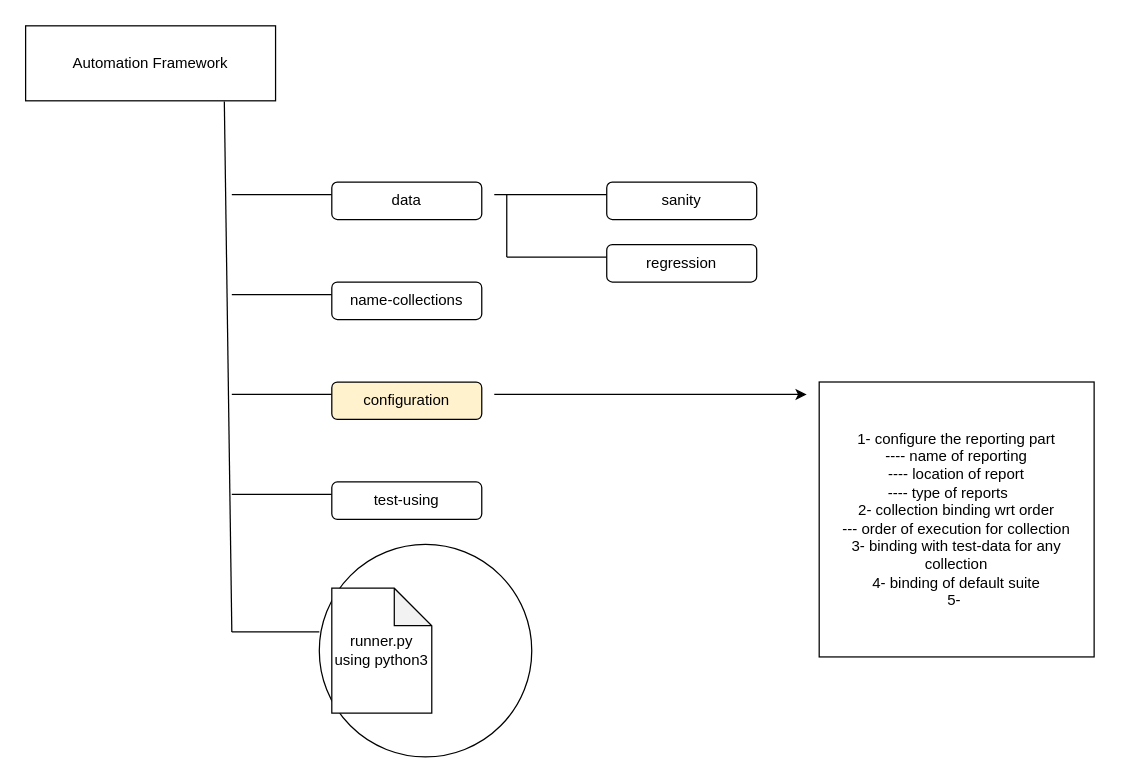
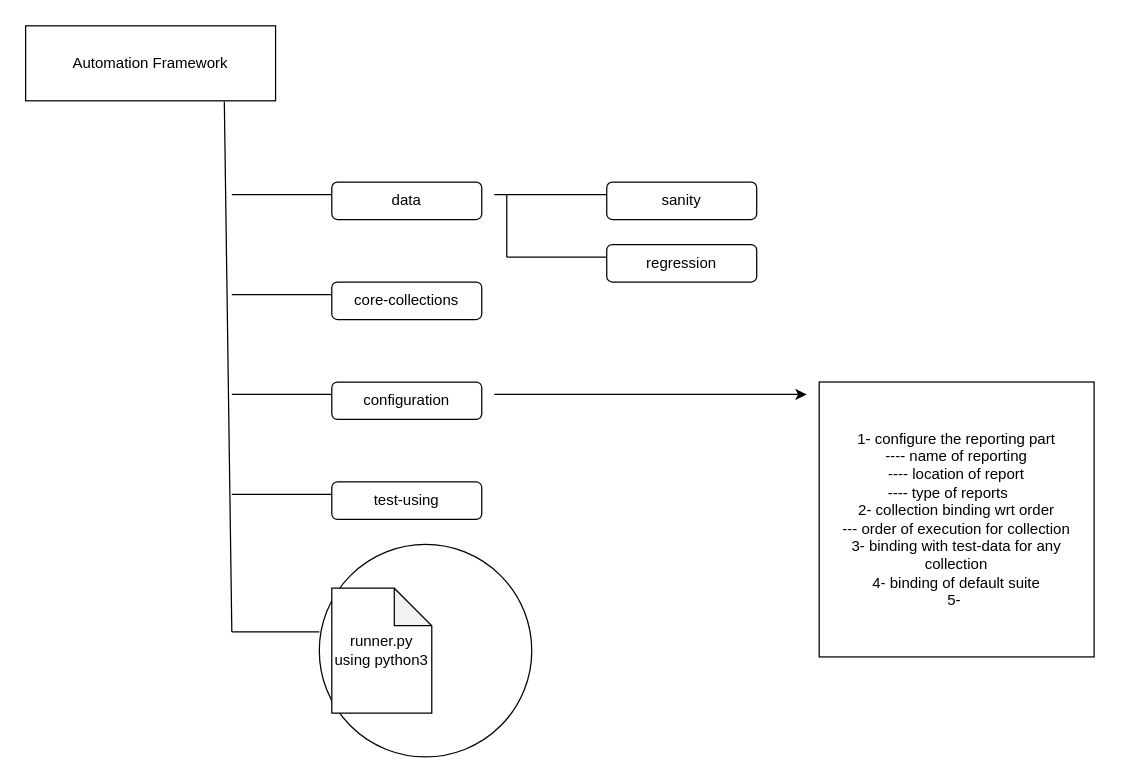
node "name-collections": label "name-collections" -> "core-collections"
node "configuration": fillcolor #fff2cc -> #ffffff
